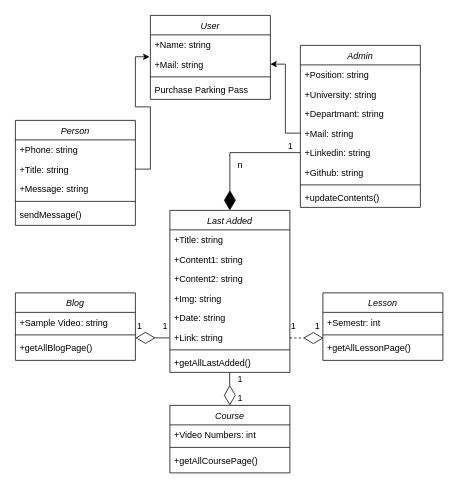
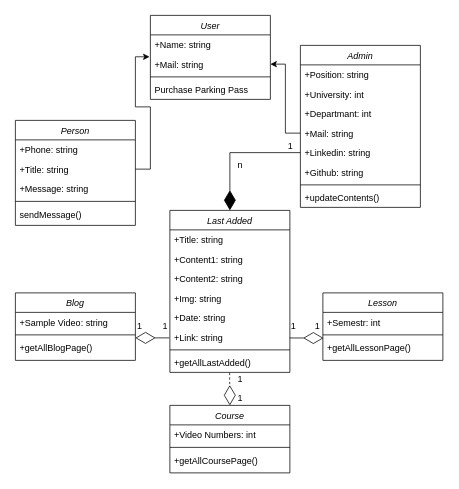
node "+University: string": label "+University: string" -> "+University: int"
node "+Departmant: string": label "+Departmant: string" -> "+Departmant: int"
edge "+Link: string" -> "+getAllLessonPage()": style dashed -> solid
edge "+getAllLastAdded()" -> "Course": style solid -> dashed
